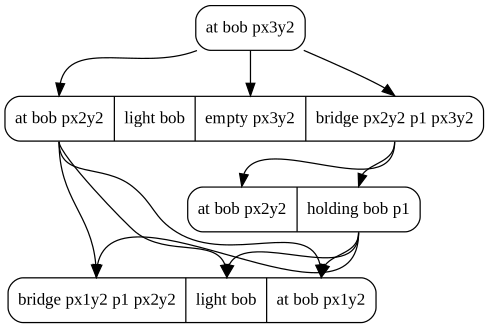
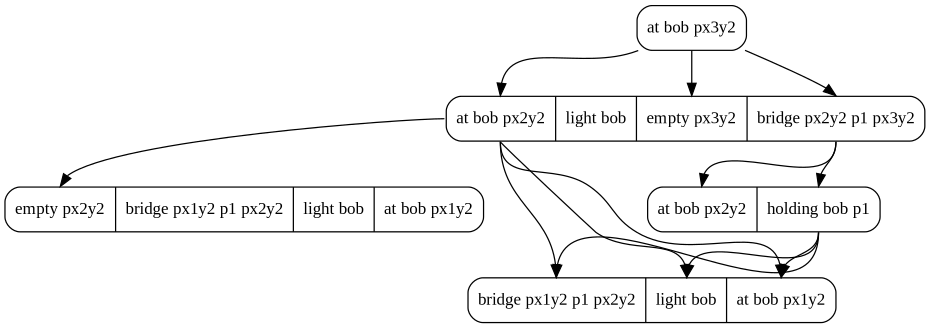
node "empty px2y2": added
